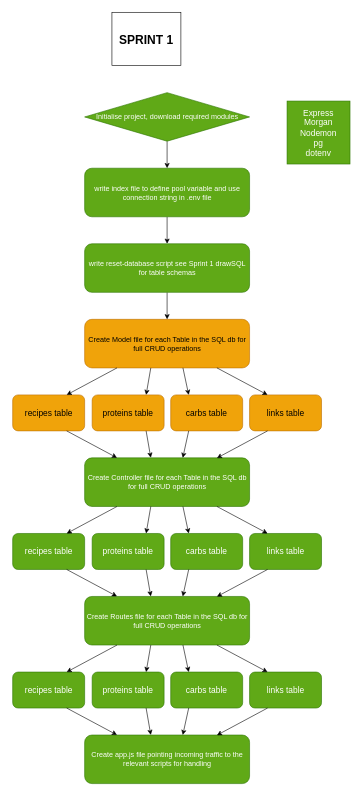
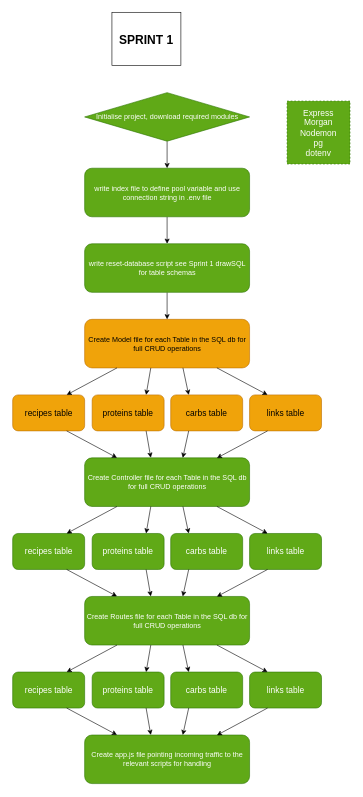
node "ExpressMorganNodemonpgdotenv": style solid -> dashed
